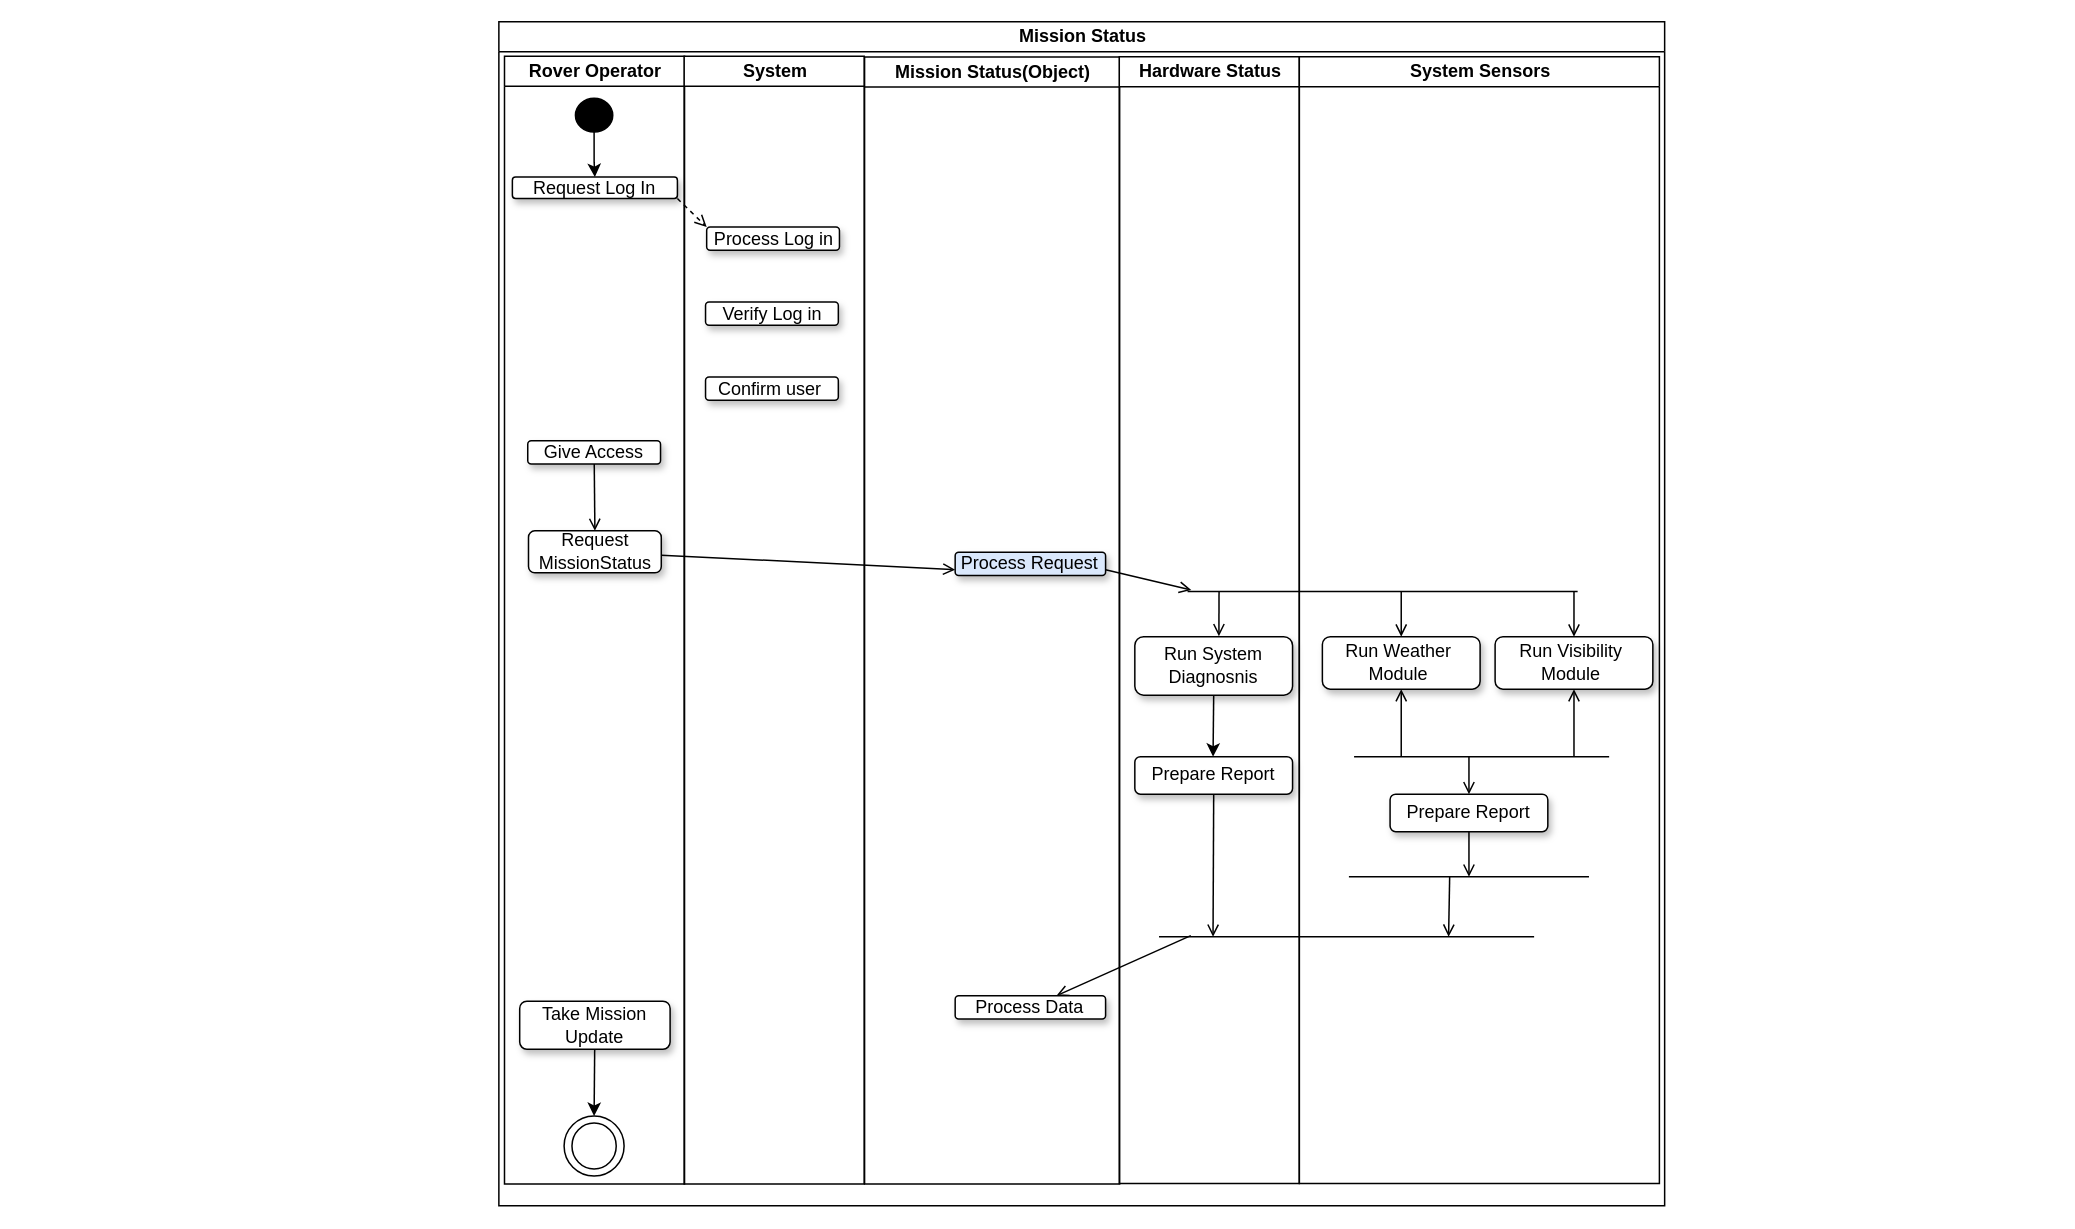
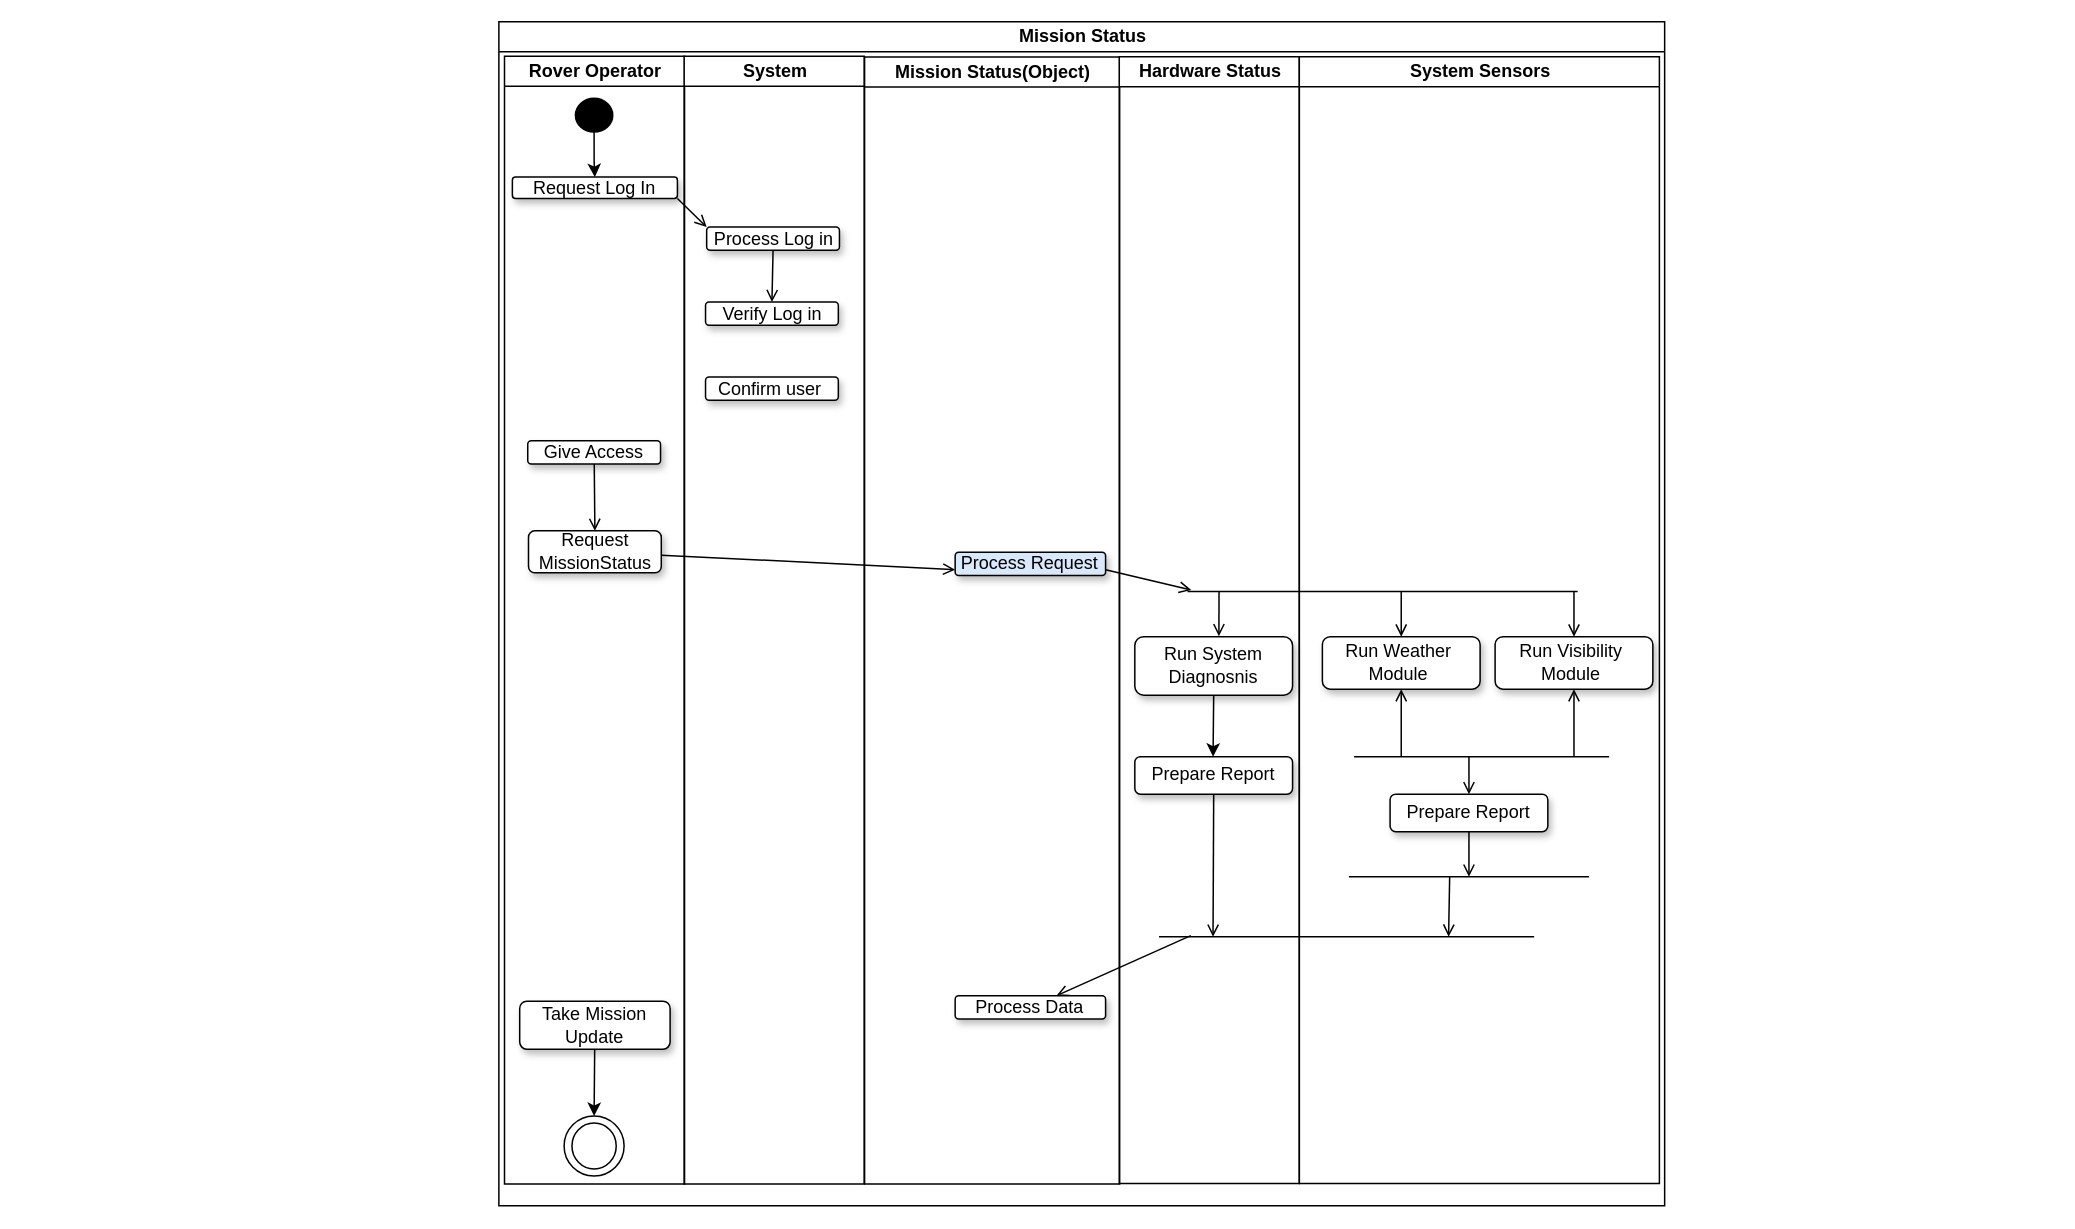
edge "Request Log In" -> "Process Log in": style dashed -> solid
edge "Process Log in" -> "Verify Log in": added
